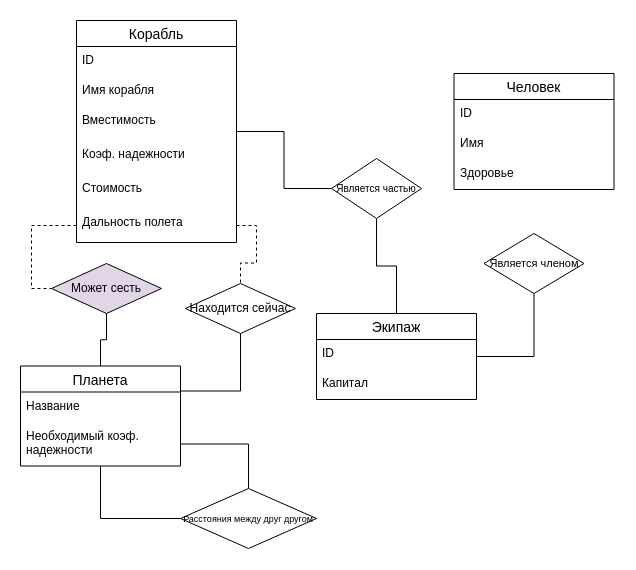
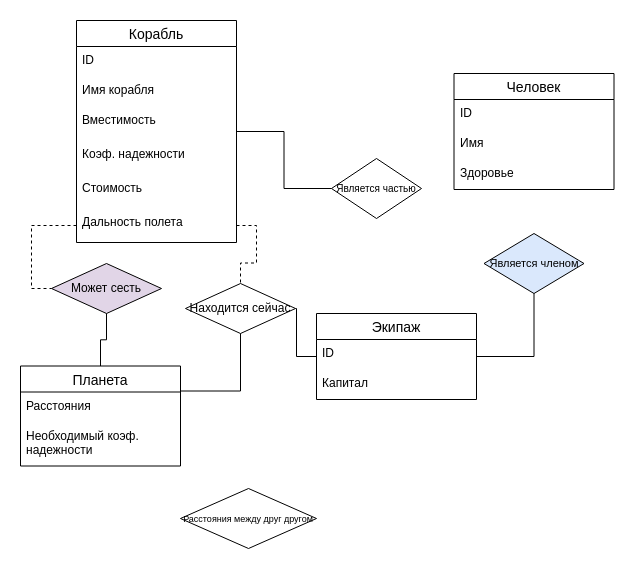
node "Является членом": fillcolor #ffffff -> #dae8fc
edge "Является частью" -- "Экипаж": now "Находится сейчас" -- "Экипаж"
node "Название": label "Название" -> "Расстояния"
edge "Необходимый коэф. надежности" -- "Расстояния между друг другом": removed
edge "Планета" -- "Расстояния между друг другом": removed
